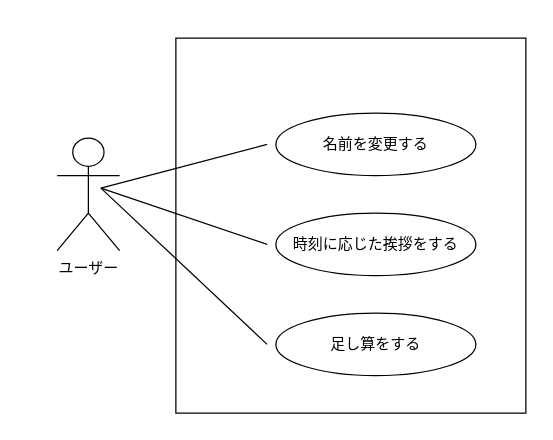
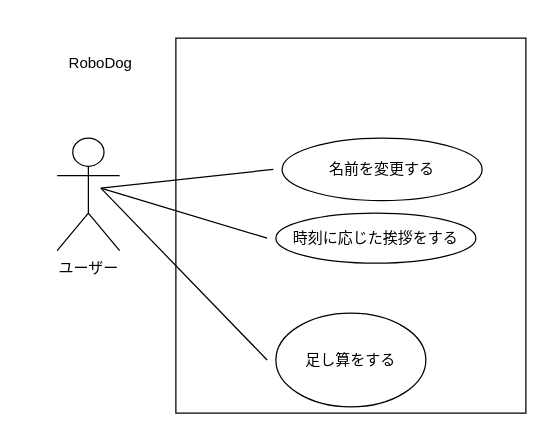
node "RoboDog": added
node "名前を変更する": moved (376, 144) -> (382, 169)
node "時刻に応じた挨拶をする": size 200x63 -> 200x50
node "足し算をする": size 200x63 -> 150x94
